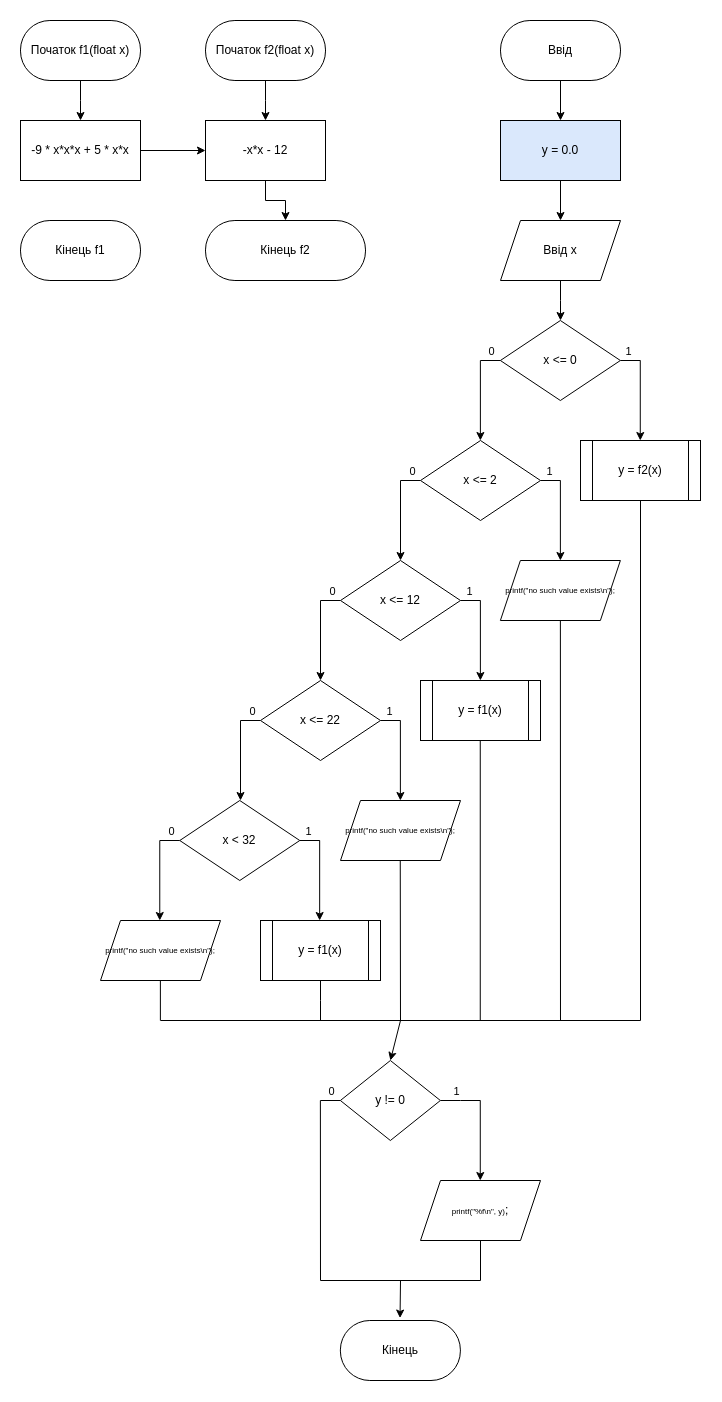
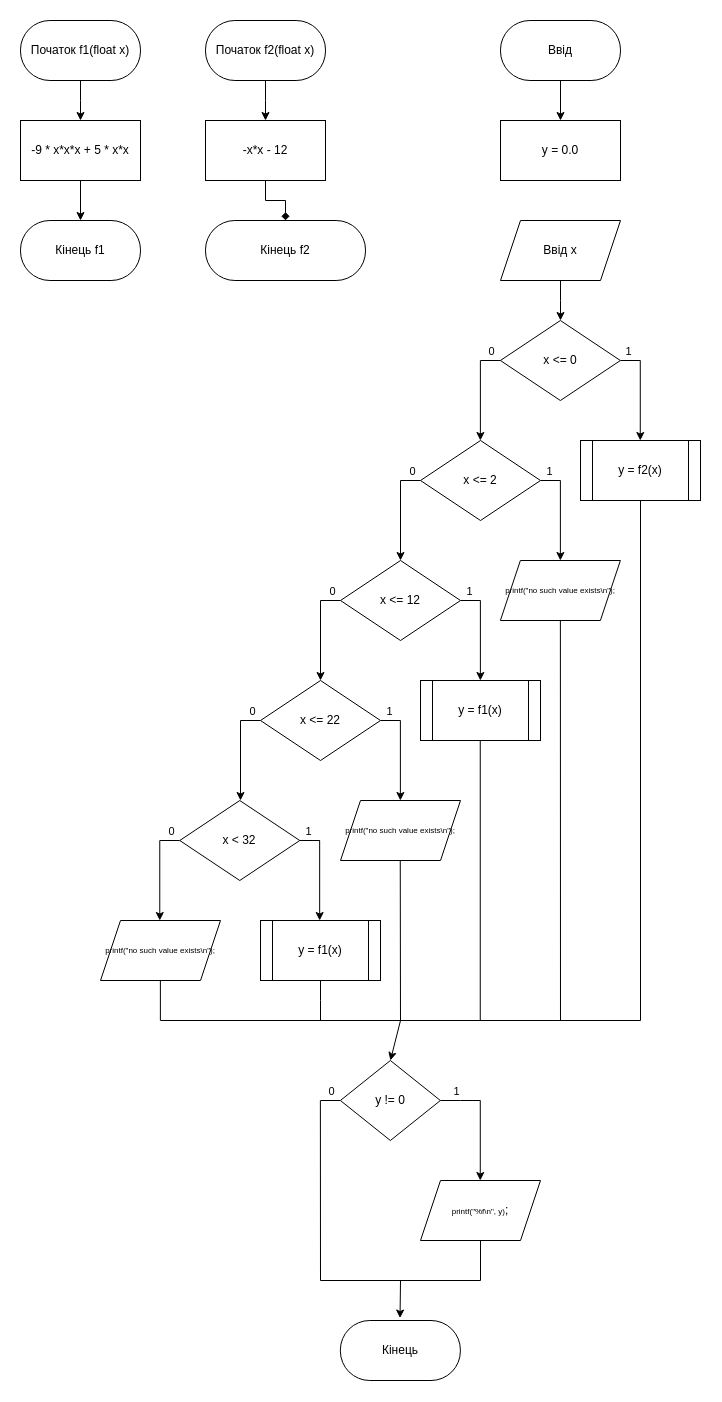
edge "-9 * x*x*x + 5 * x*x" -> "-x*x - 12": now "-9 * x*x*x + 5 * x*x" -> "Кінець f1"
node "y = 0.0": fillcolor #dae8fc -> #ffffff
edge "y = 0.0" -> "Ввід х": removed
edge "-x*x - 12" -> "Кінець f2": arrowhead classic -> diamond
